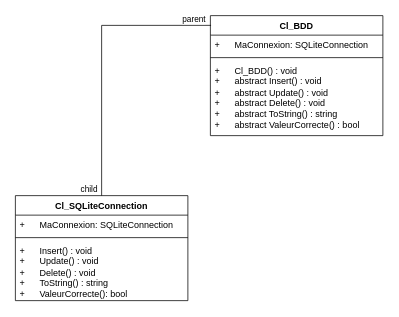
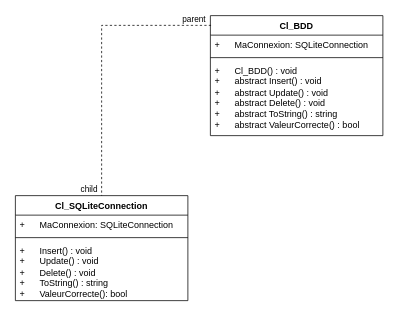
edge "Cl_BDD" -- "Cl_SQLiteConnection": style solid -> dashed
